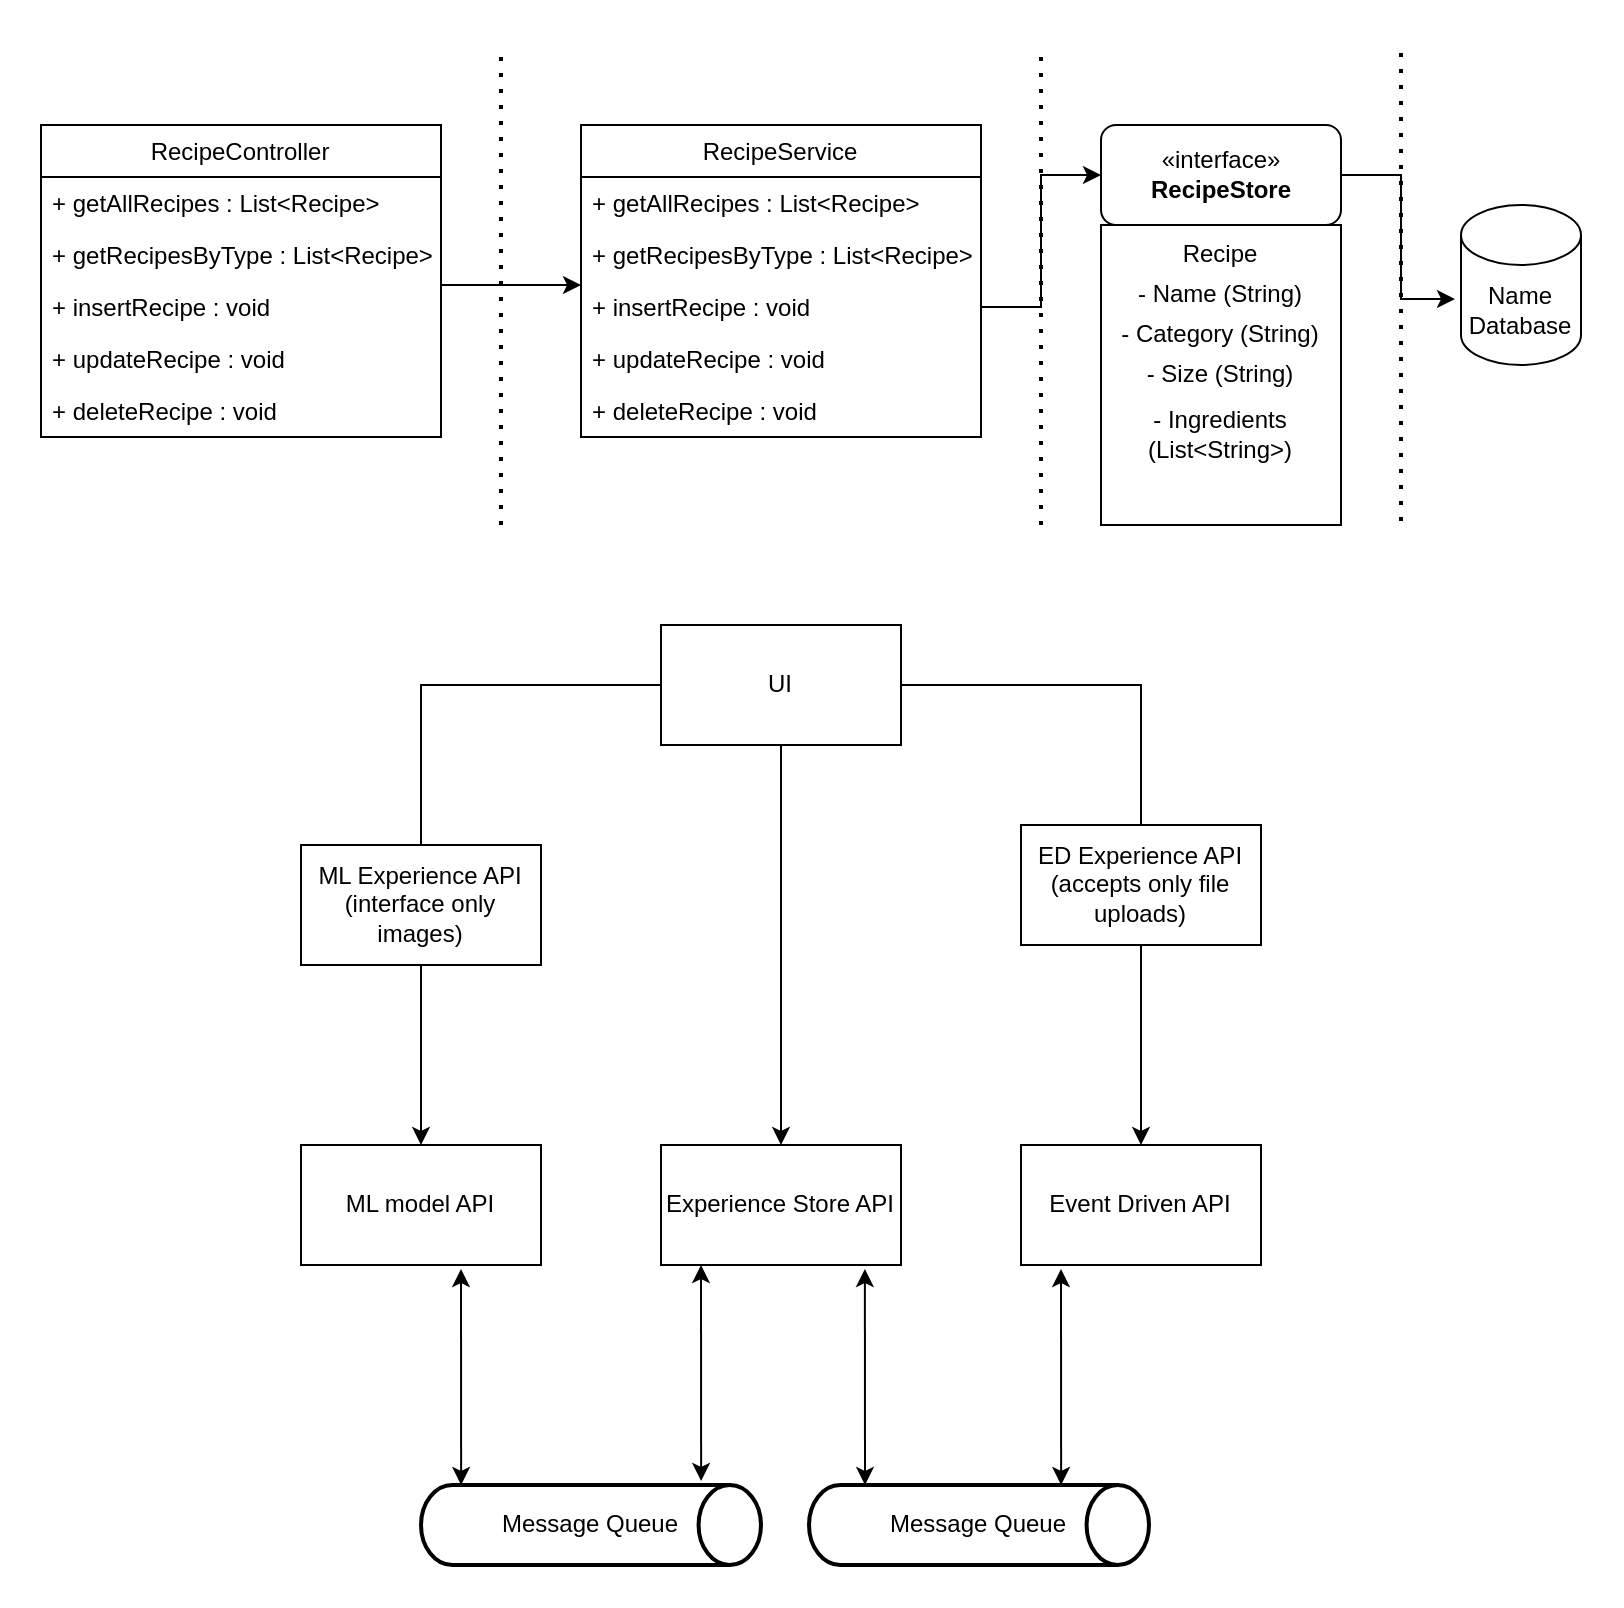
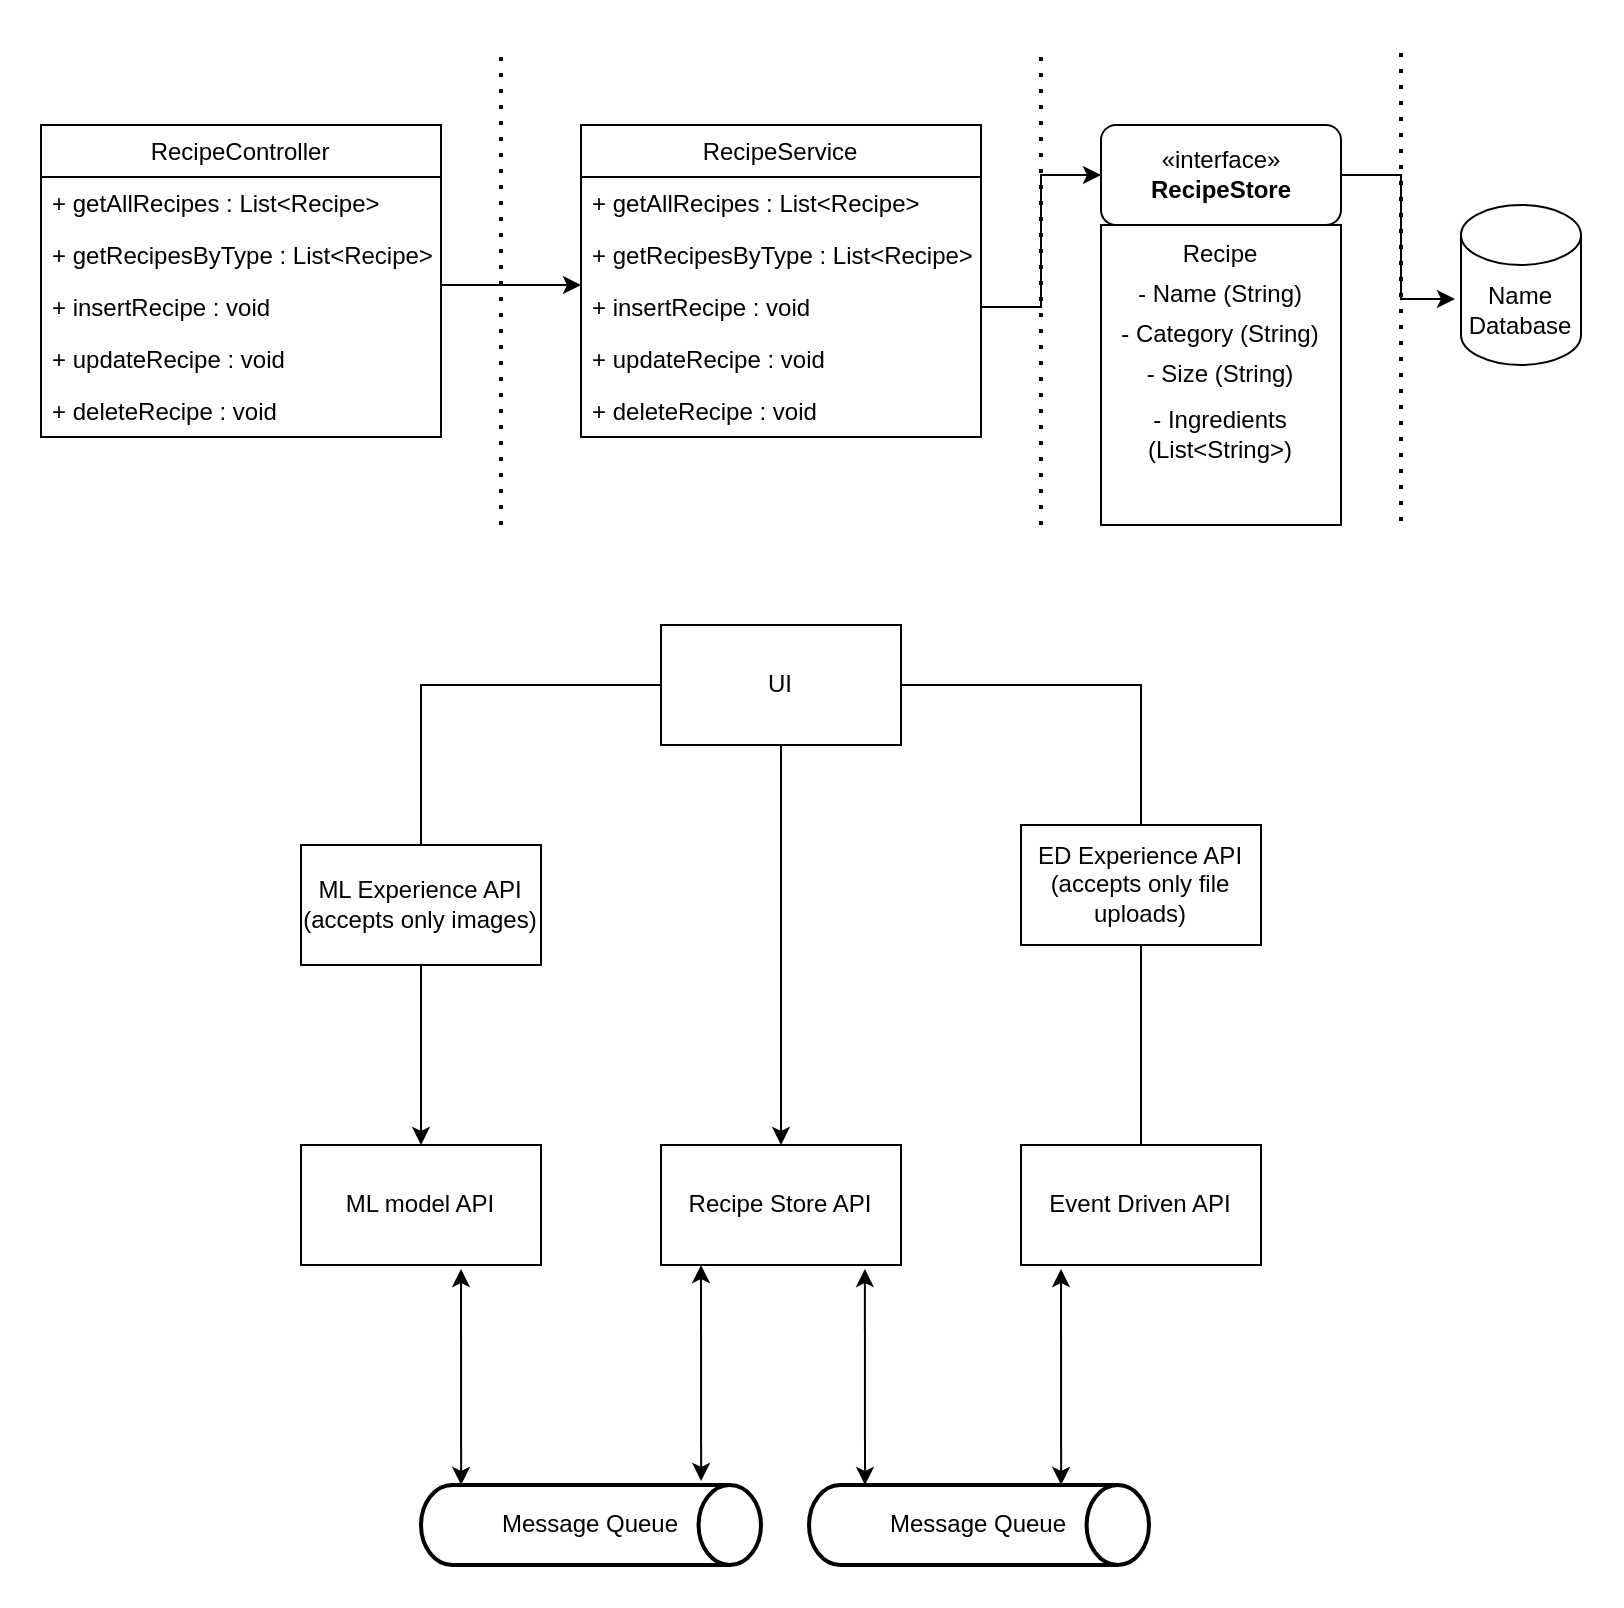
node "ML Experience API (interface only images)": label "ML Experience API (interface only images)" -> "ML Experience API (accepts only images)"
edge "UI" -> "Event Driven API": arrowhead classic -> none
node "Experience Store API": label "Experience Store API" -> "Recipe Store API"
